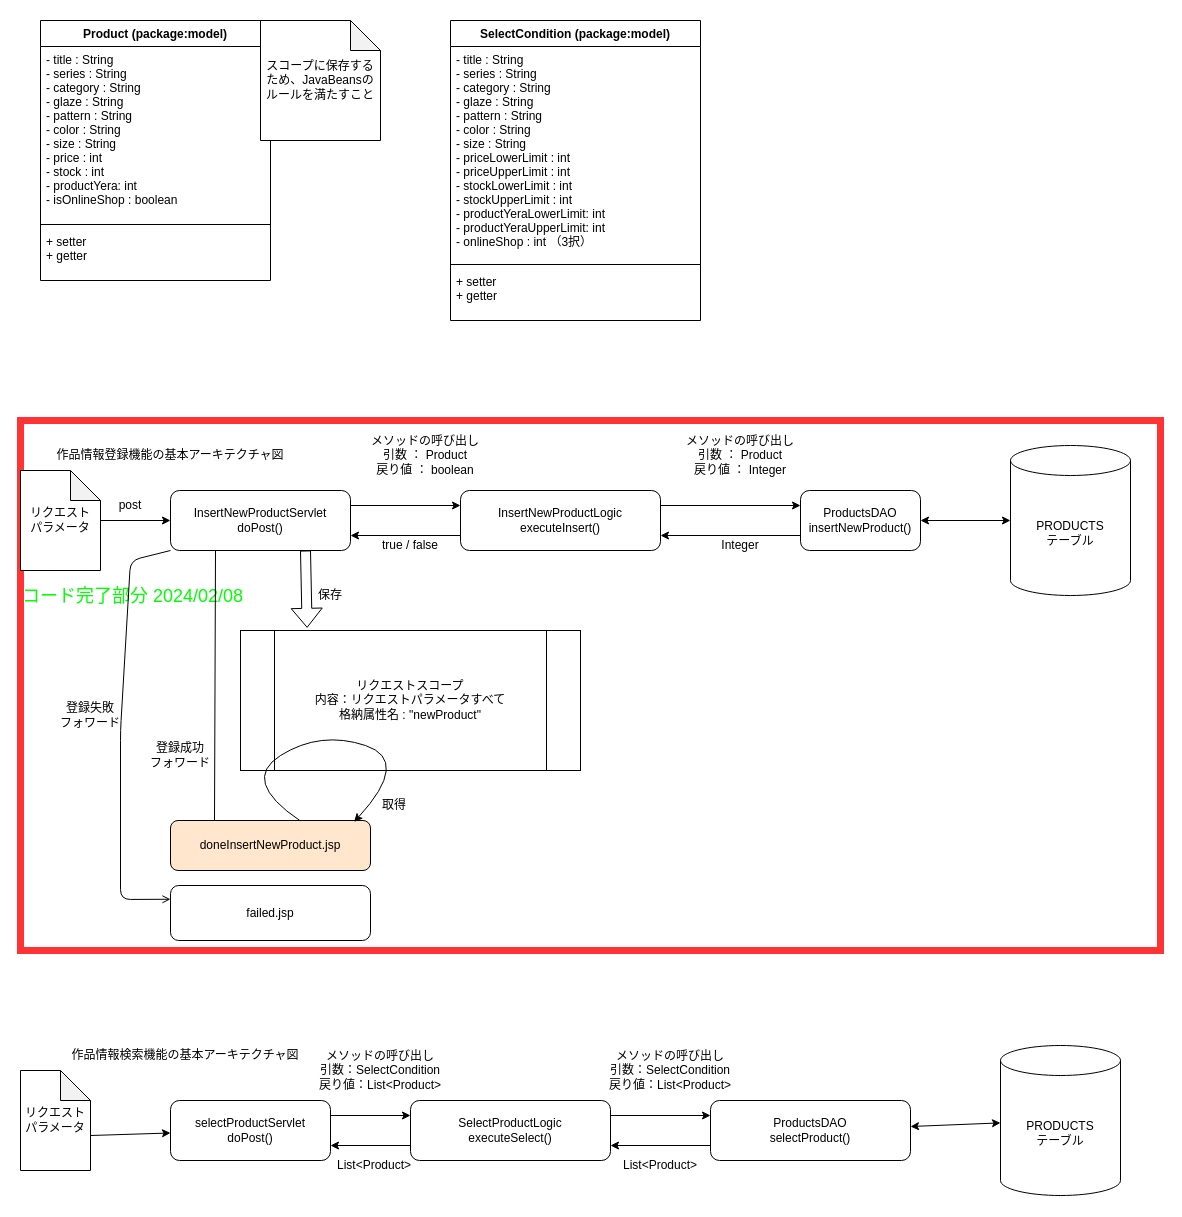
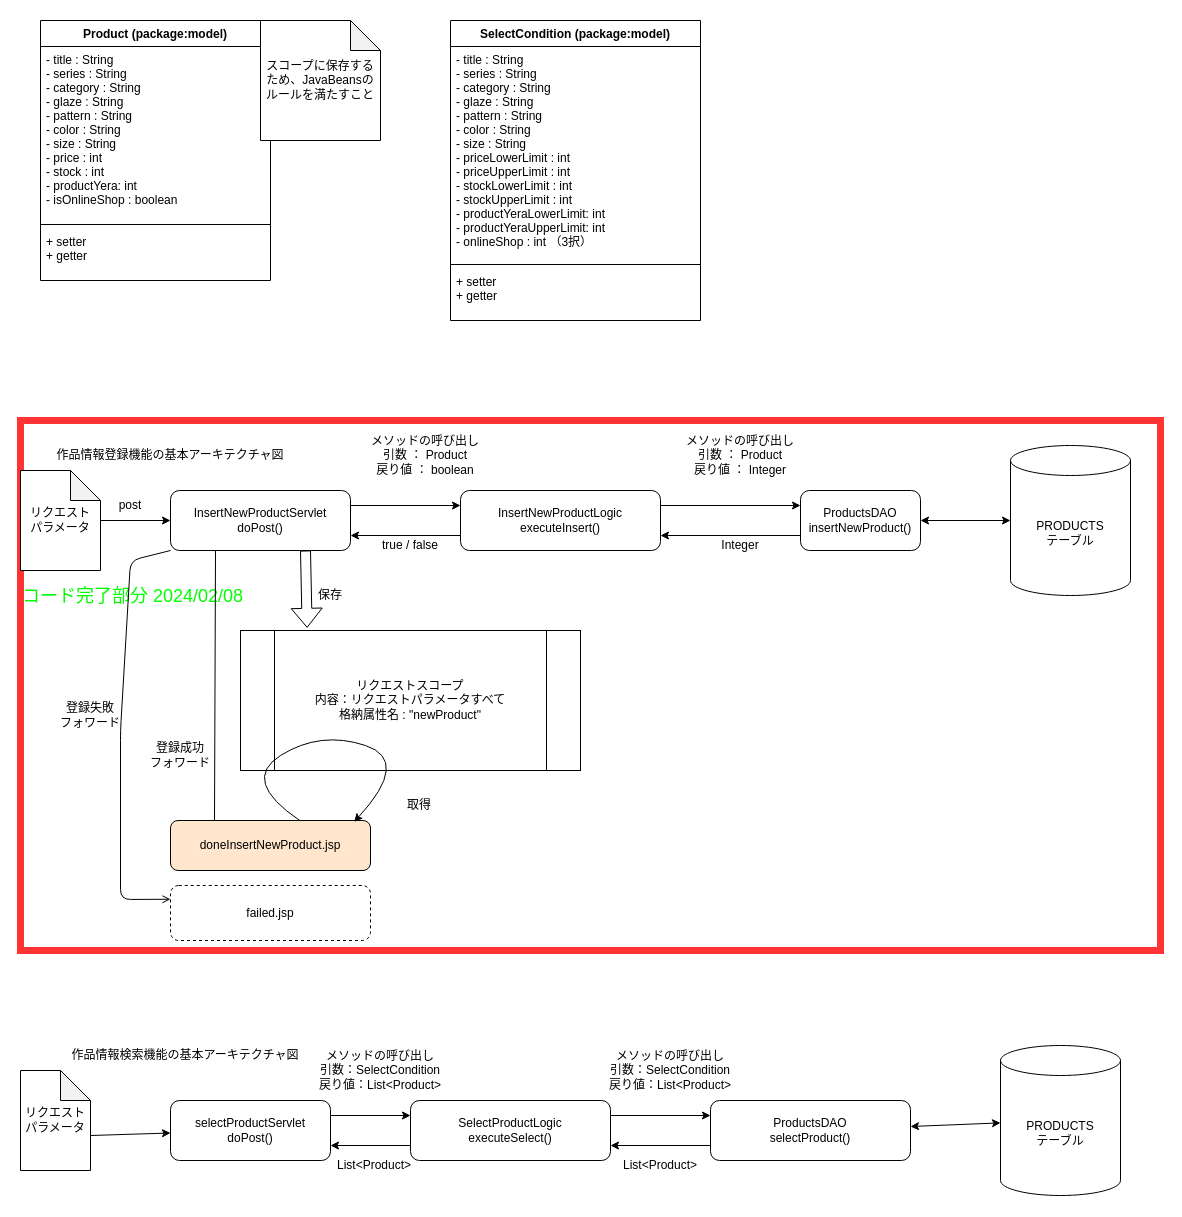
node "取得": moved (395, 806) -> (420, 806)
node "failed.jsp": style solid -> dashed
